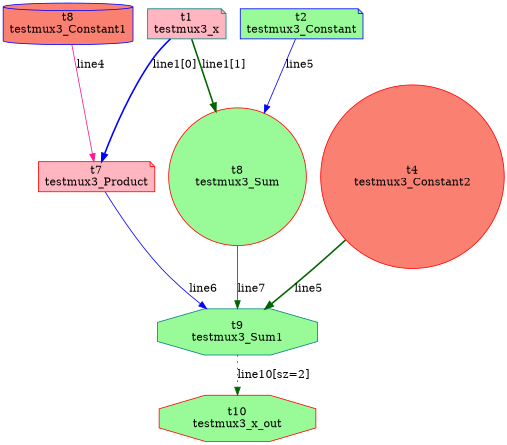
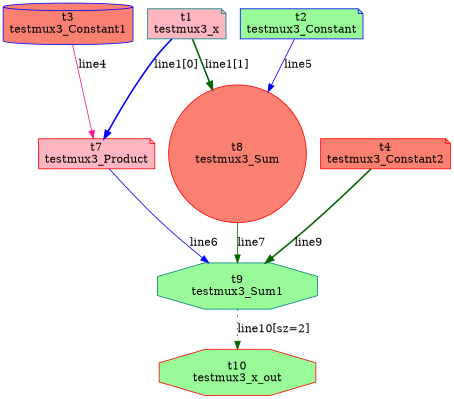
node "t8 testmux3_Constant1": label "t8 testmux3_Constant1" -> "t3 testmux3_Constant1"
node "t8 testmux3_Sum": fillcolor palegreen -> salmon
node "t4 testmux3_Constant2": shape circle -> note
edge "t4 testmux3_Constant2" -> "t9 testmux3_Sum1": label "line5" -> "line9"
